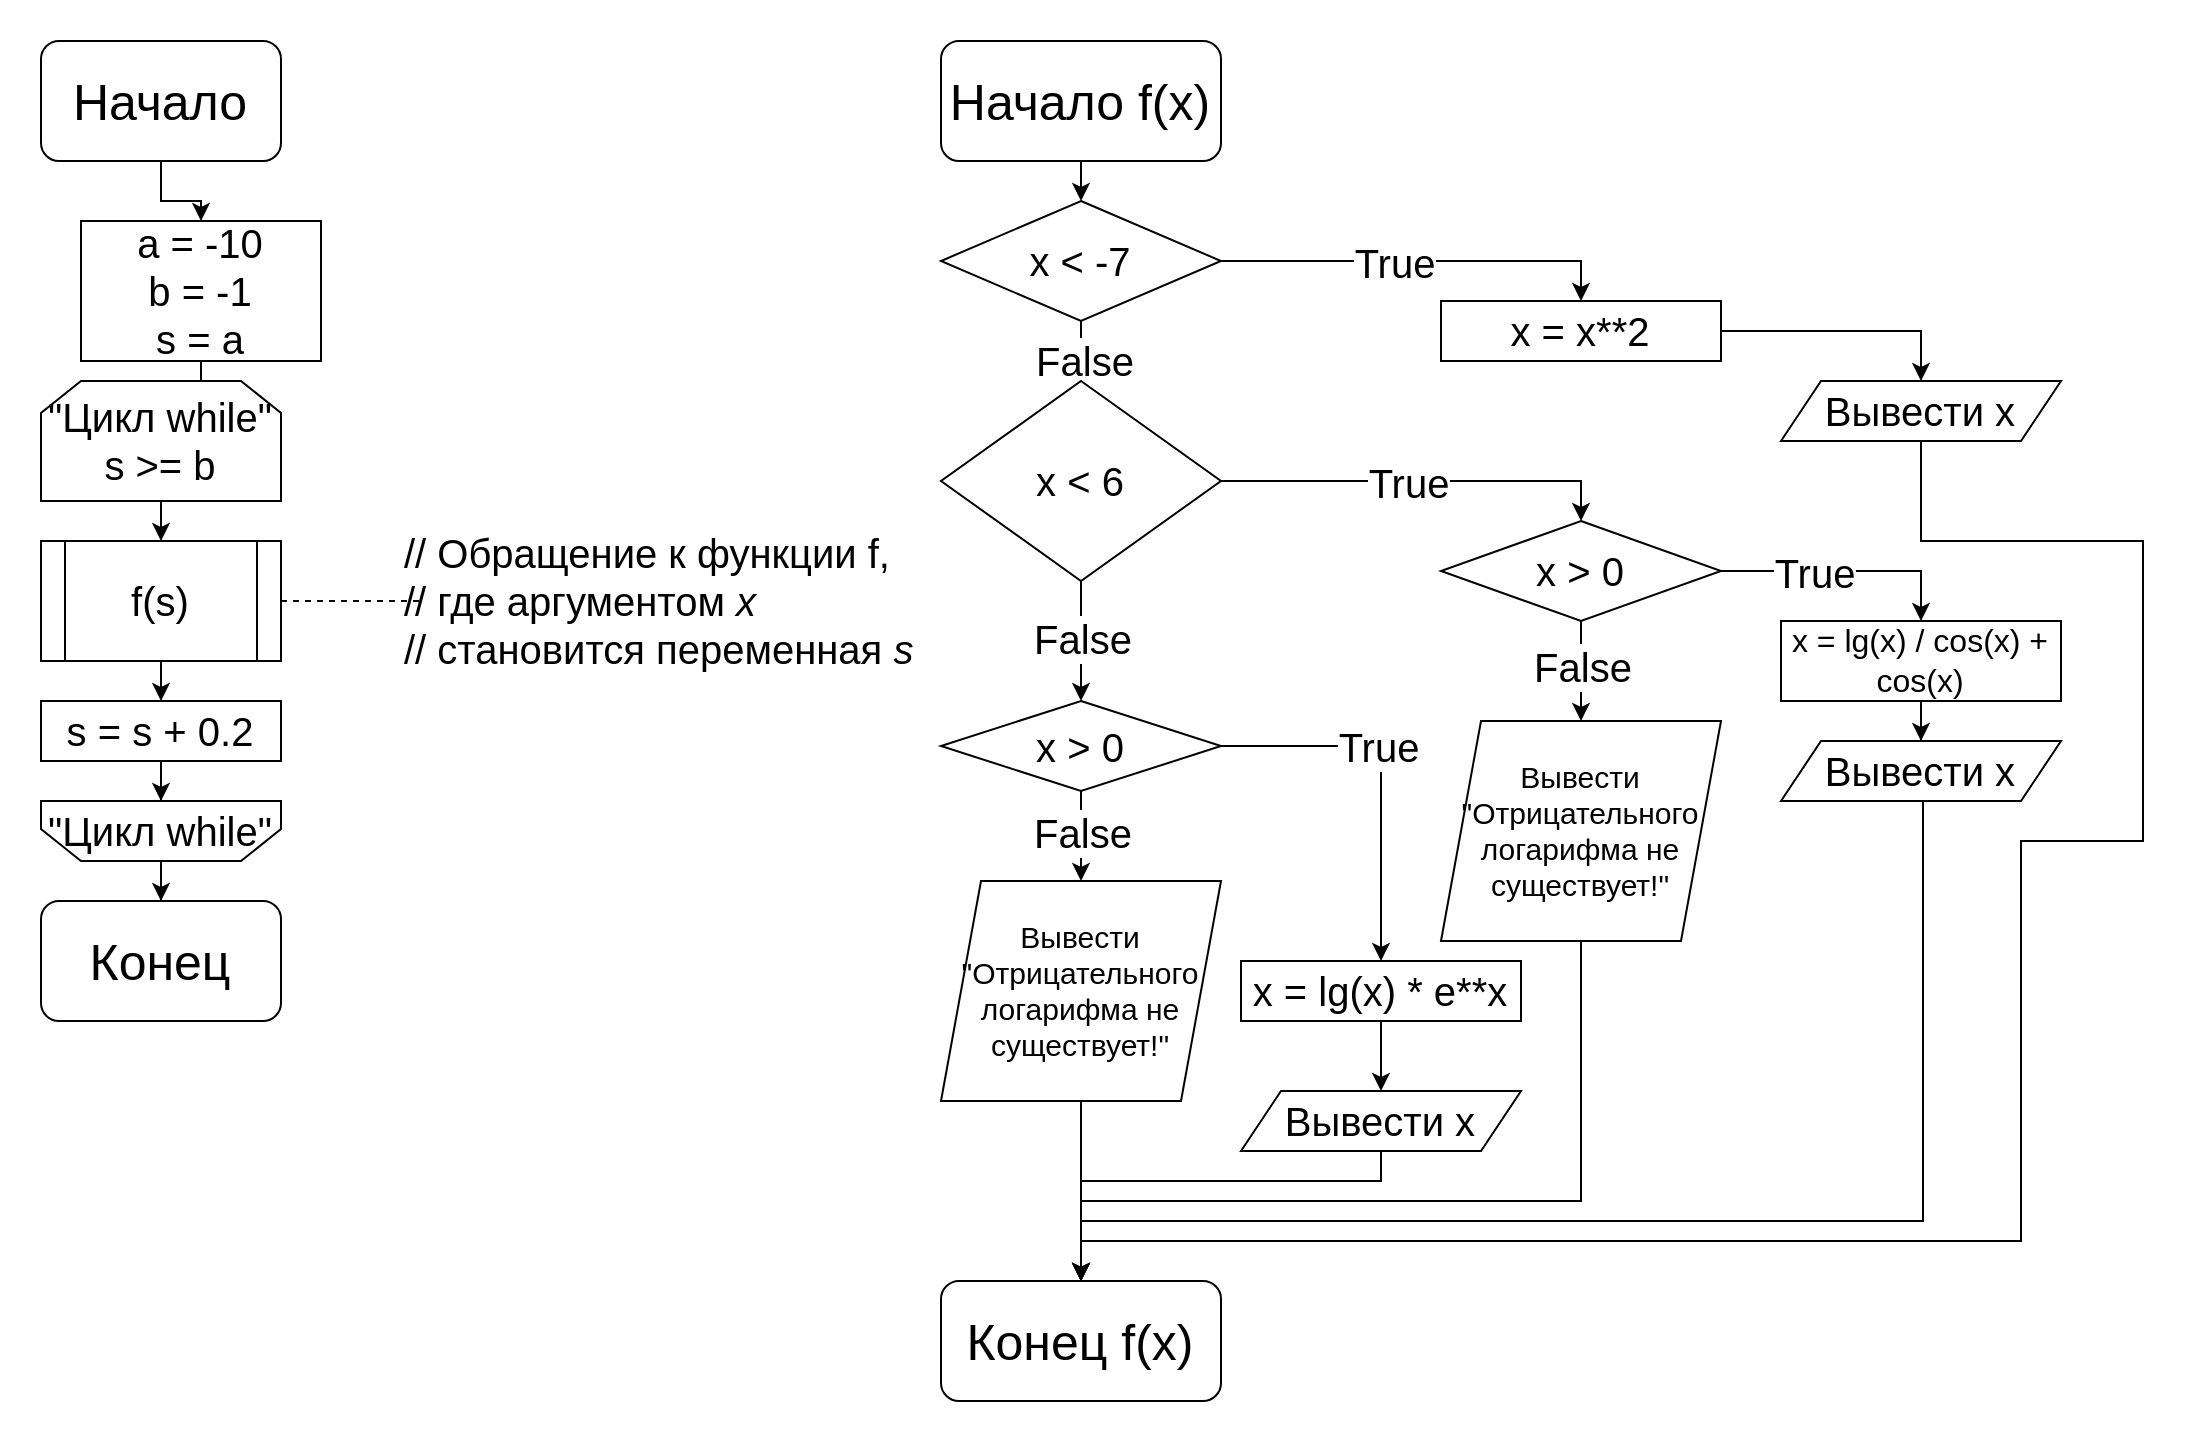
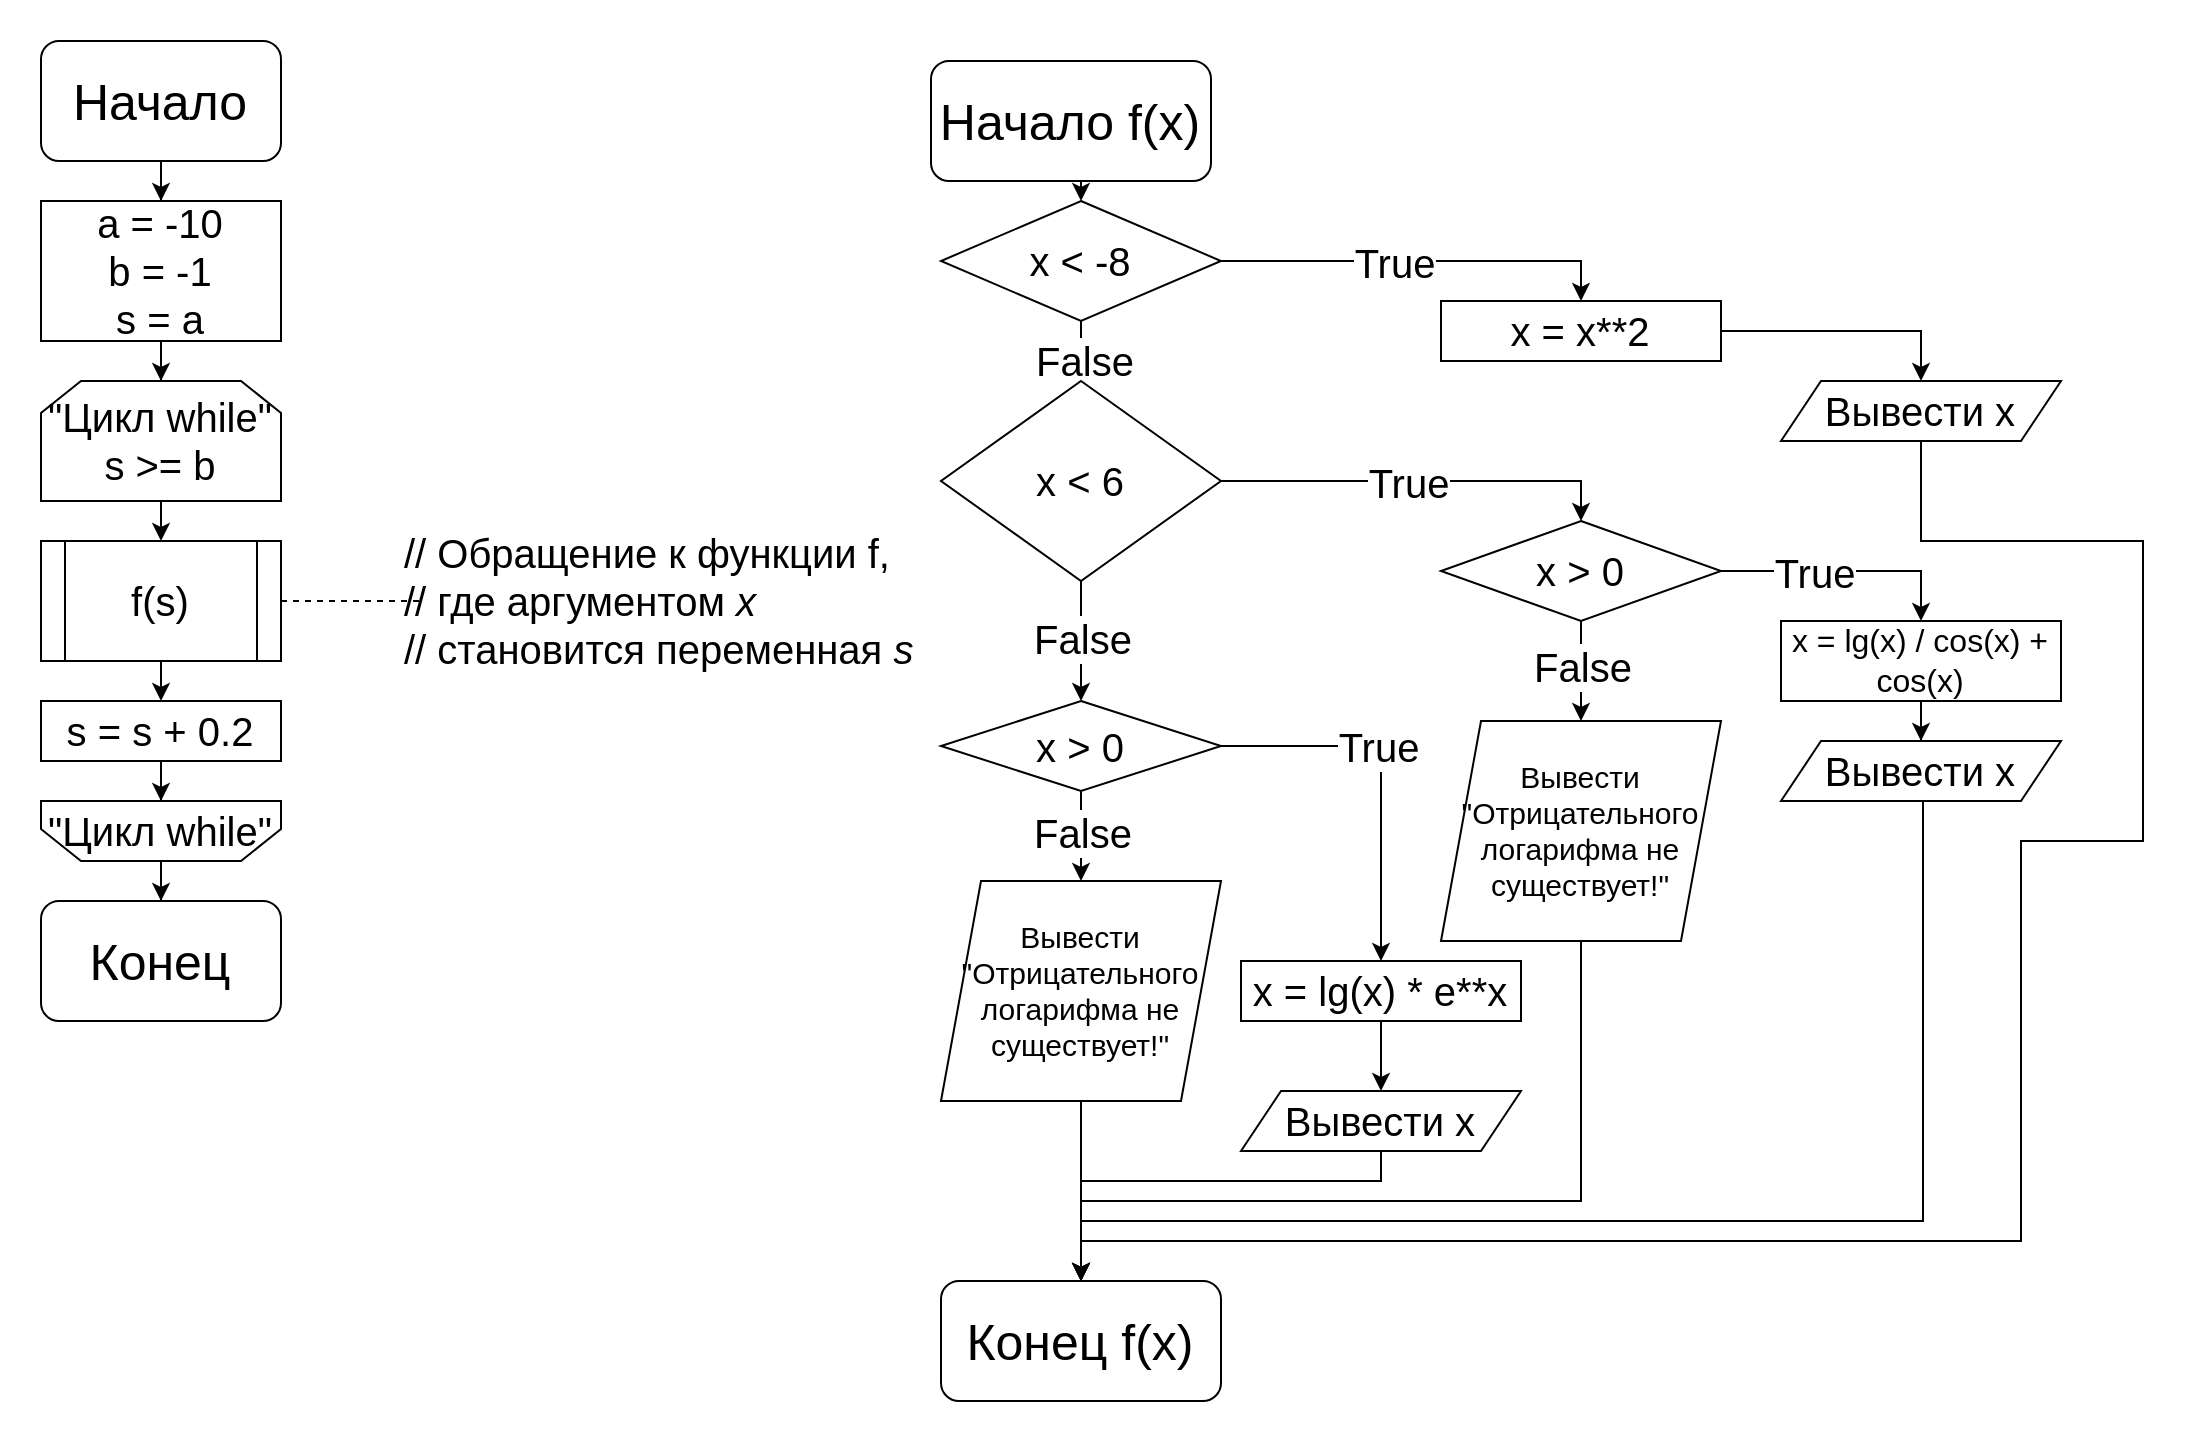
node "Начало f(x)": moved (1081, 101) -> (1071, 121)
node "x < -7": label "x < -7" -> "x < -8"
node "a = -10 b = -1 s = a": moved (201, 291) -> (161, 271)
